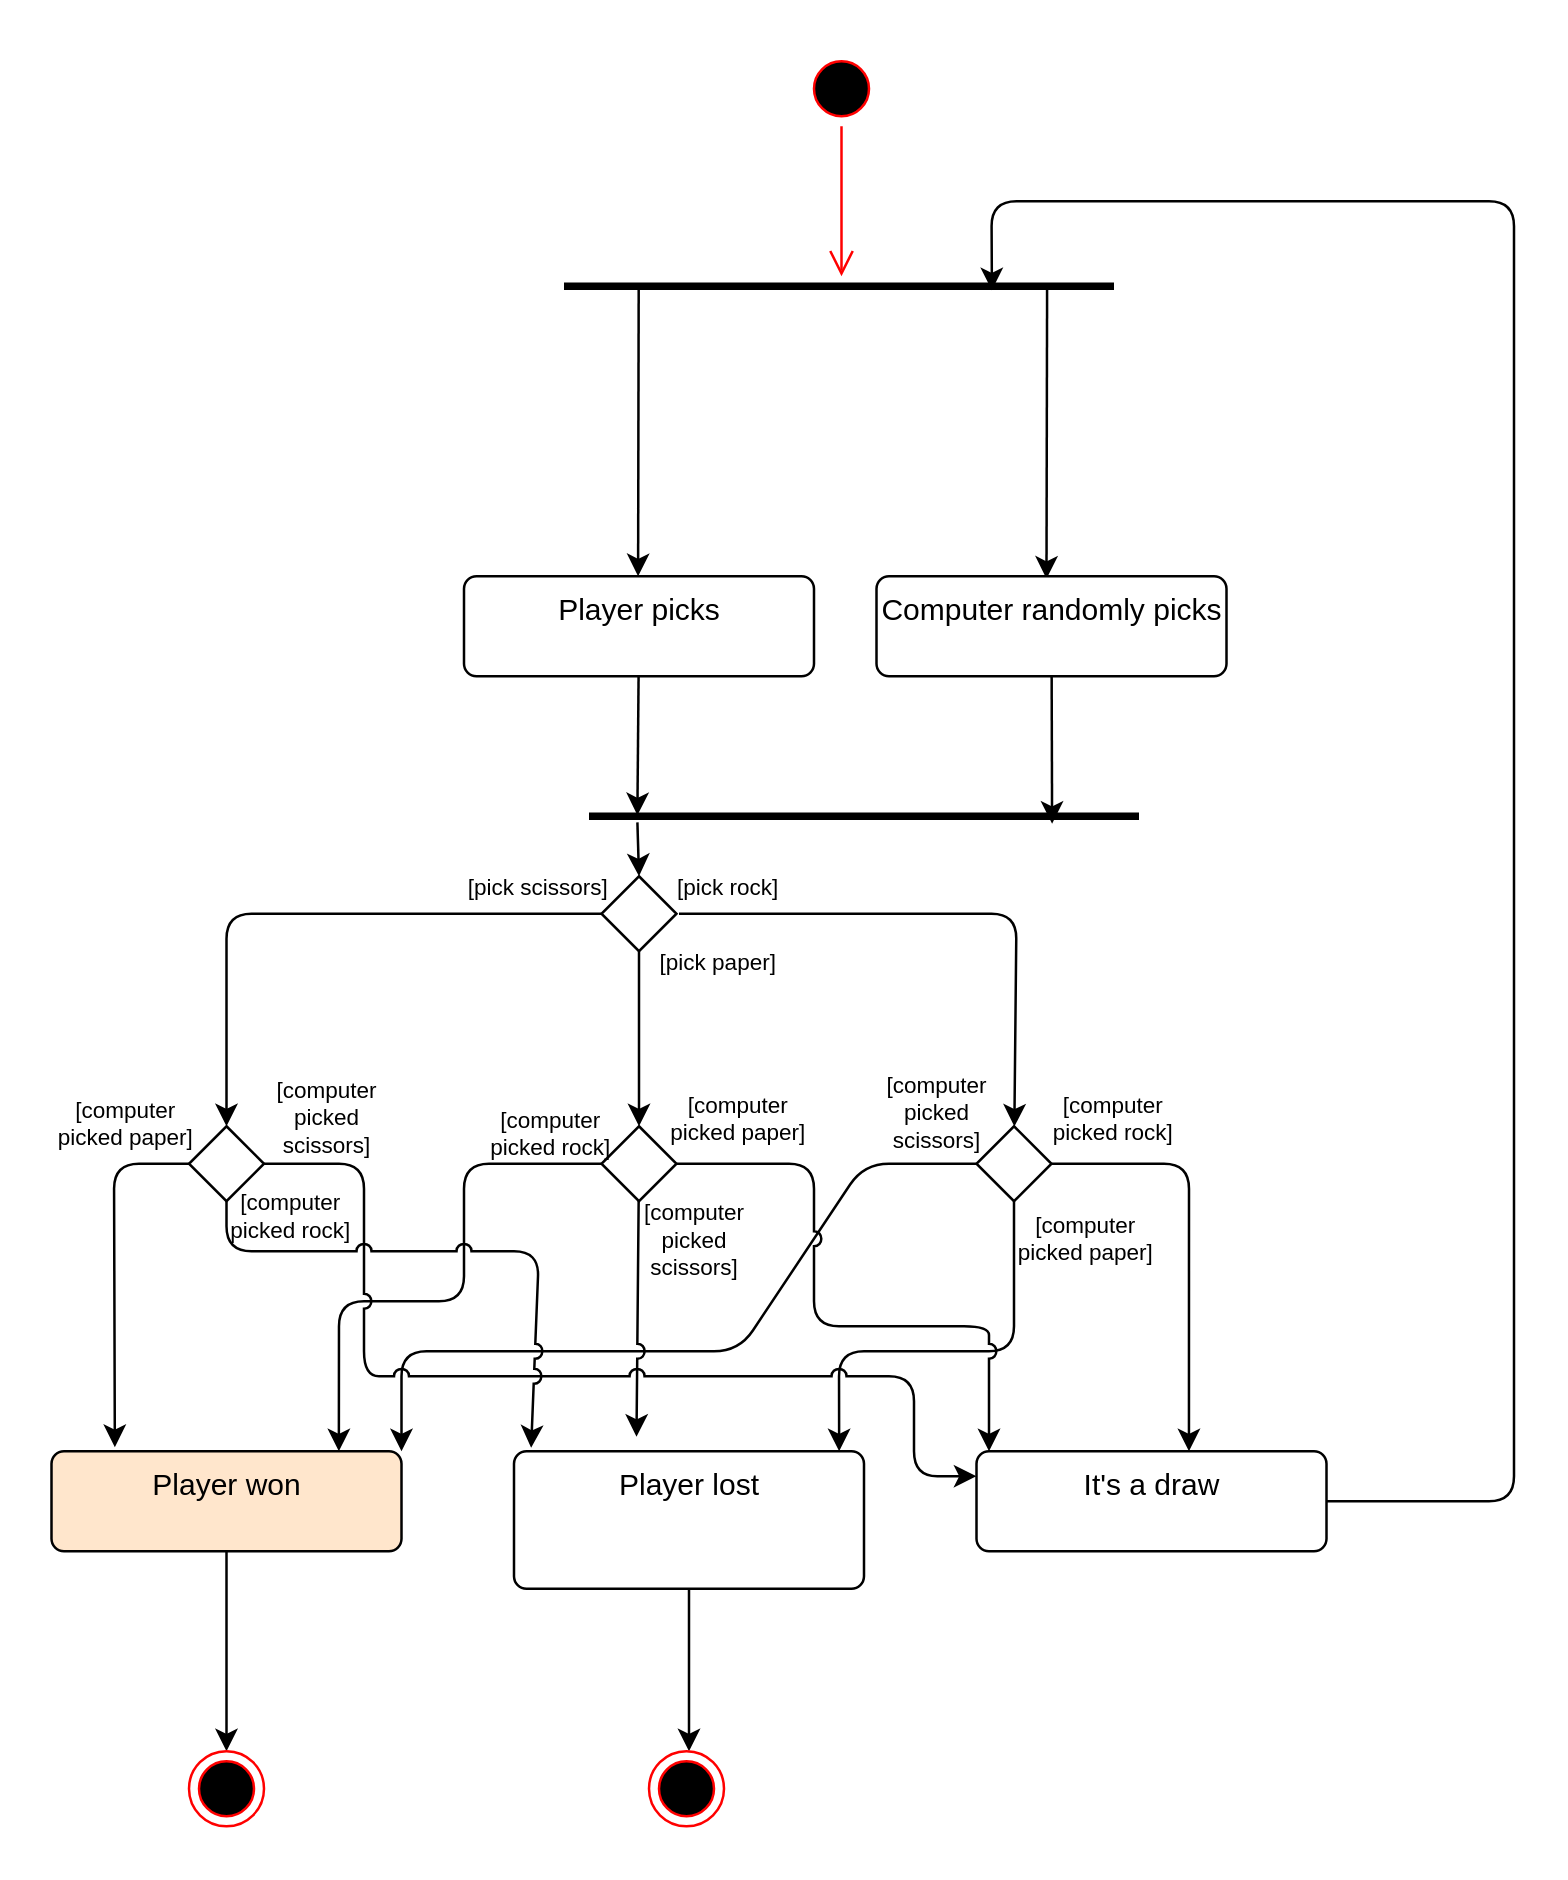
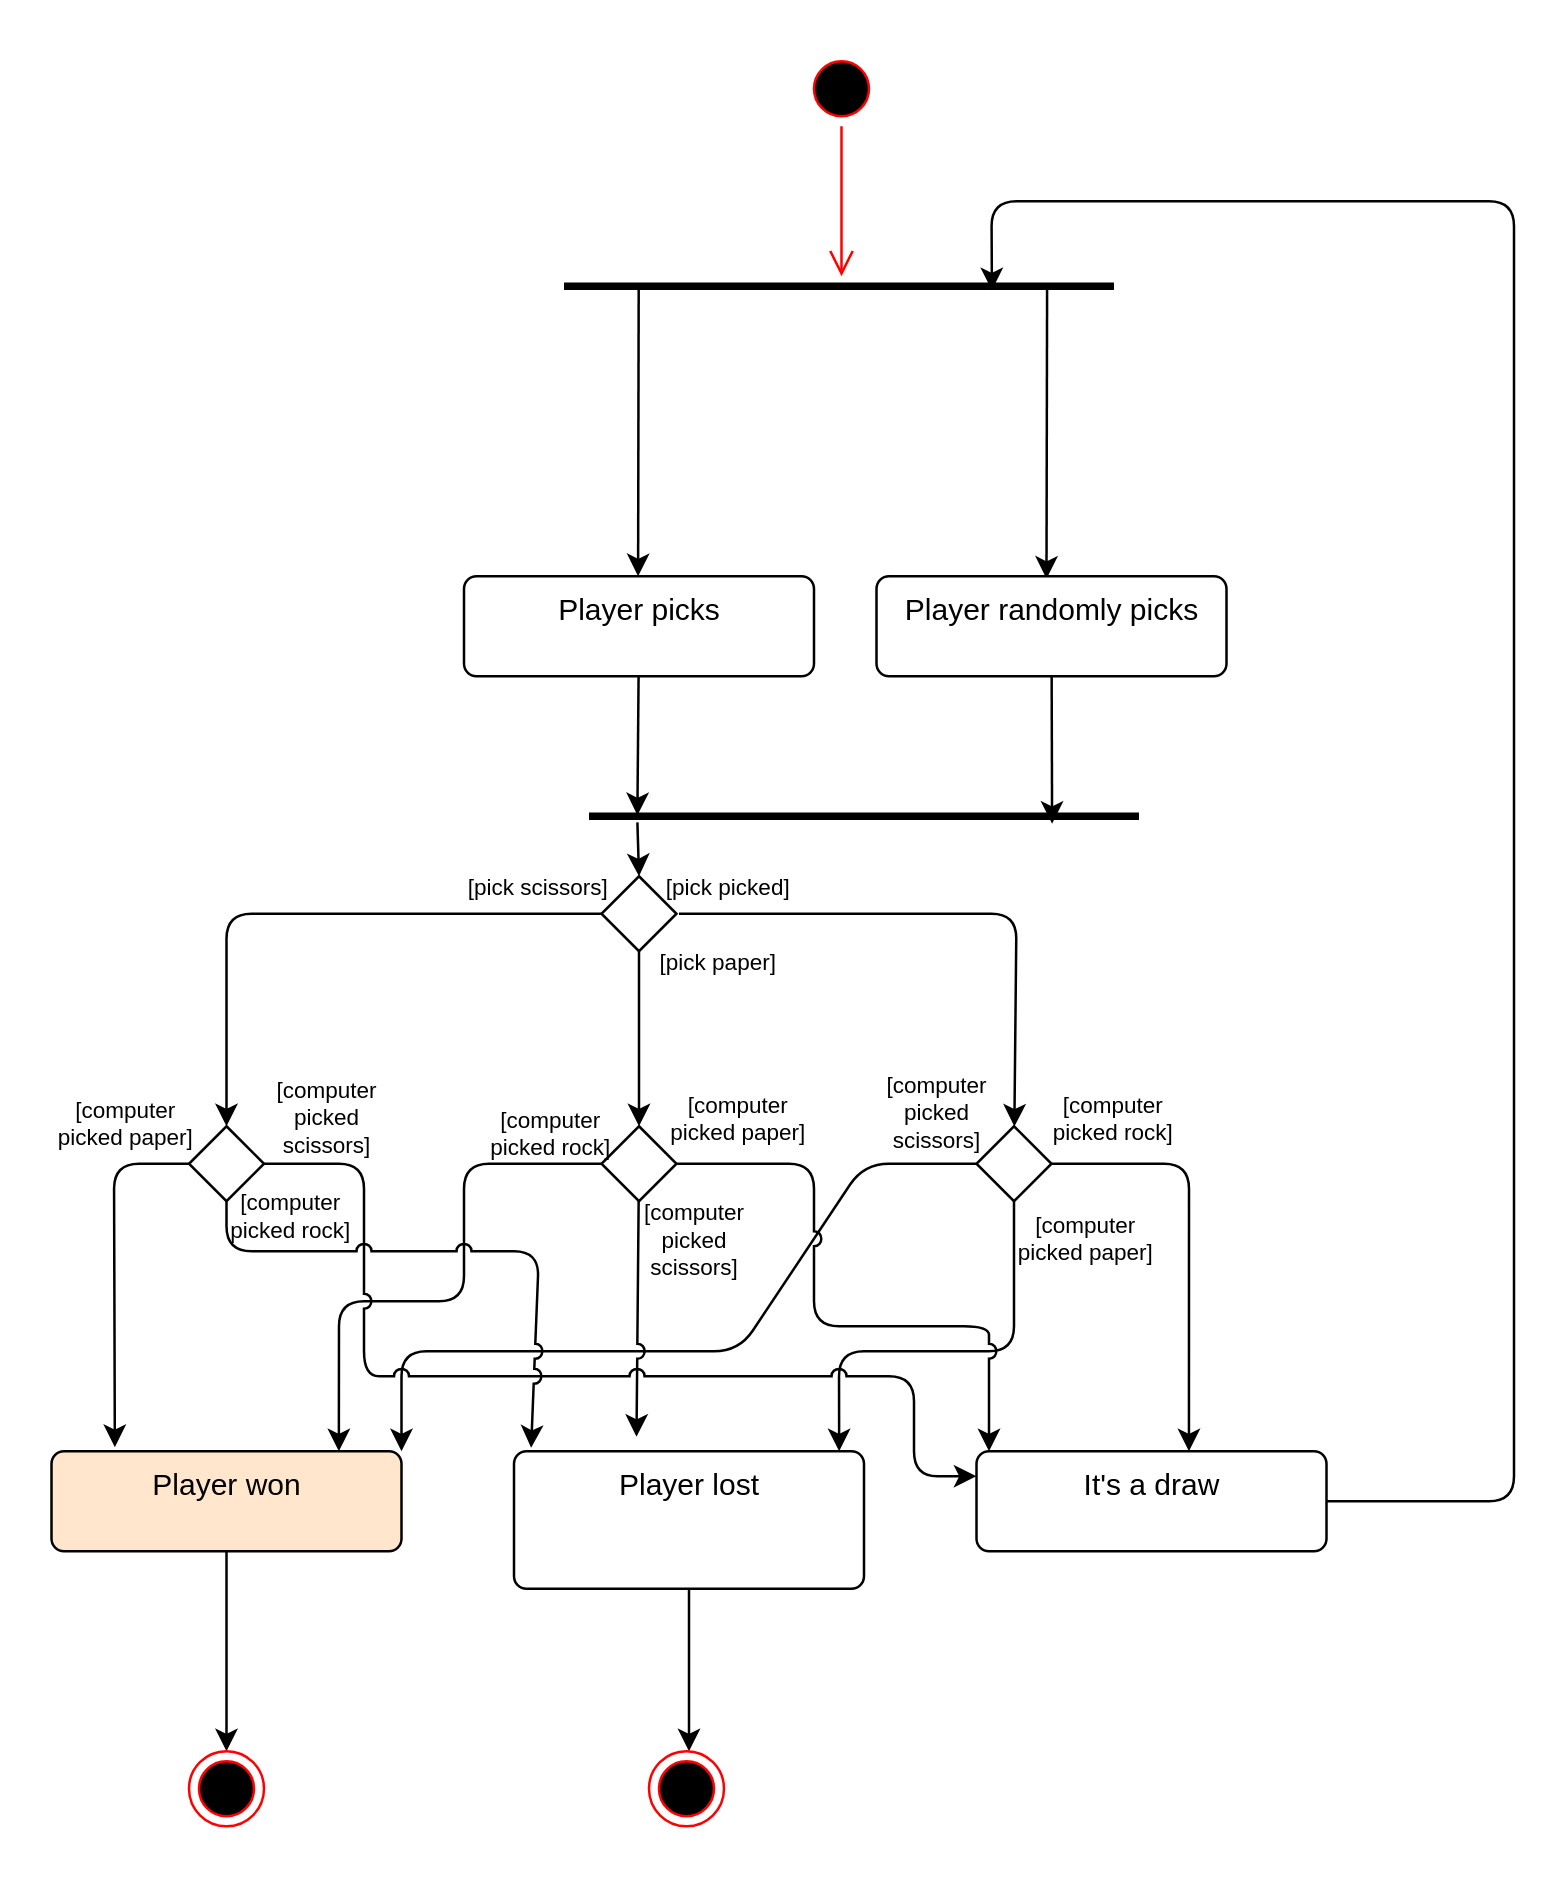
node "Computer randomly picks": label "Computer randomly picks" -> "Player randomly picks"
node "[pick rock]": label "[pick rock]" -> "[pick picked]"
